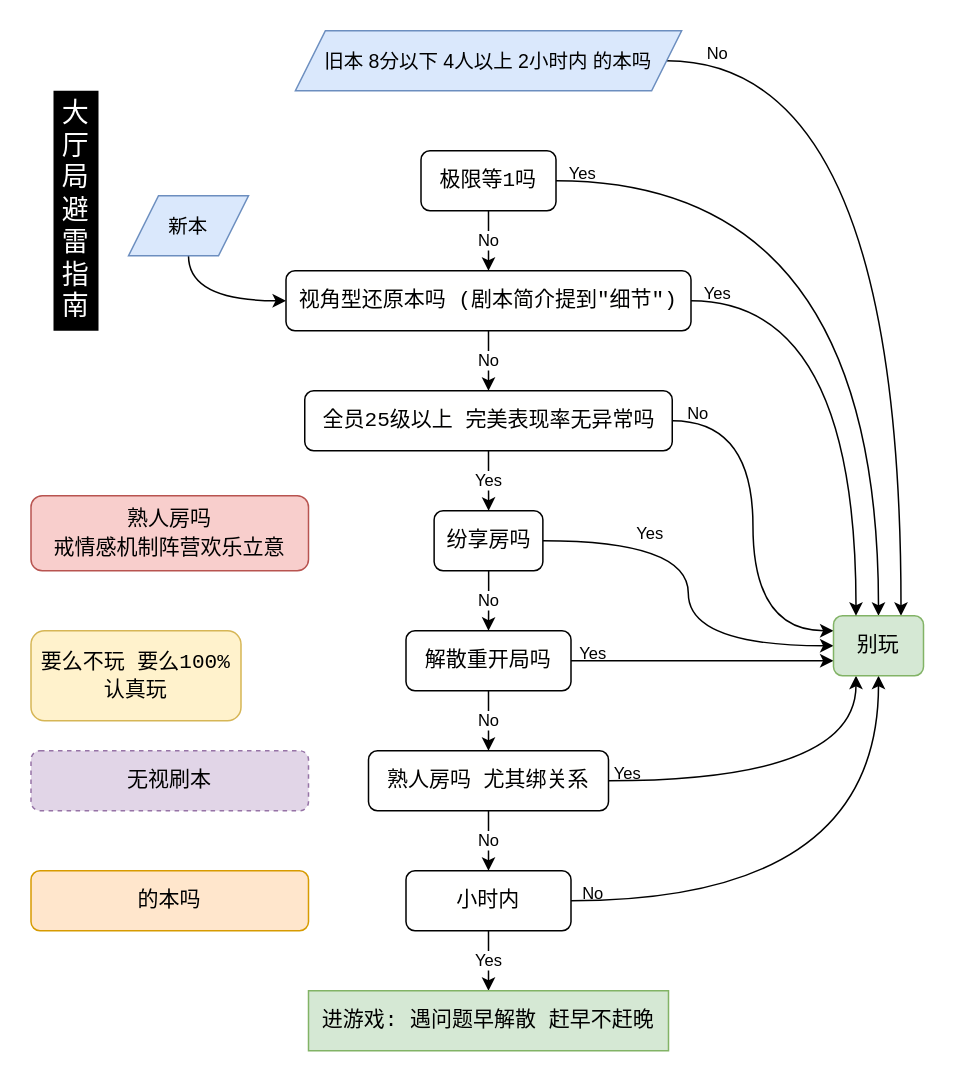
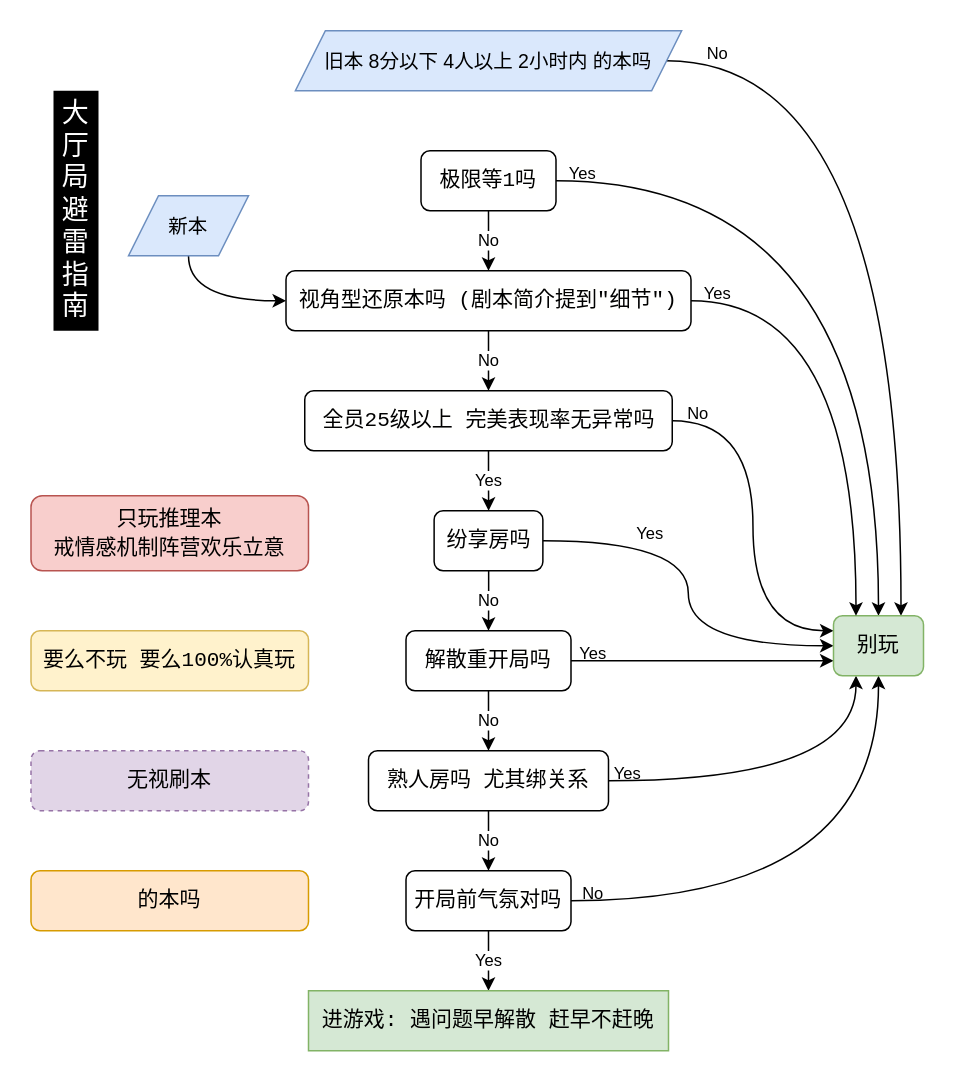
node "熟人房吗 戒情感机制阵营欢乐立意": label "熟人房吗 戒情感机制阵营欢乐立意" -> "只玩推理本 戒情感机制阵营欢乐立意"
node "要么不玩 要么100%认真玩": size 210x90 -> 278x60
node "小时内": label "小时内" -> "开局前气氛对吗"
